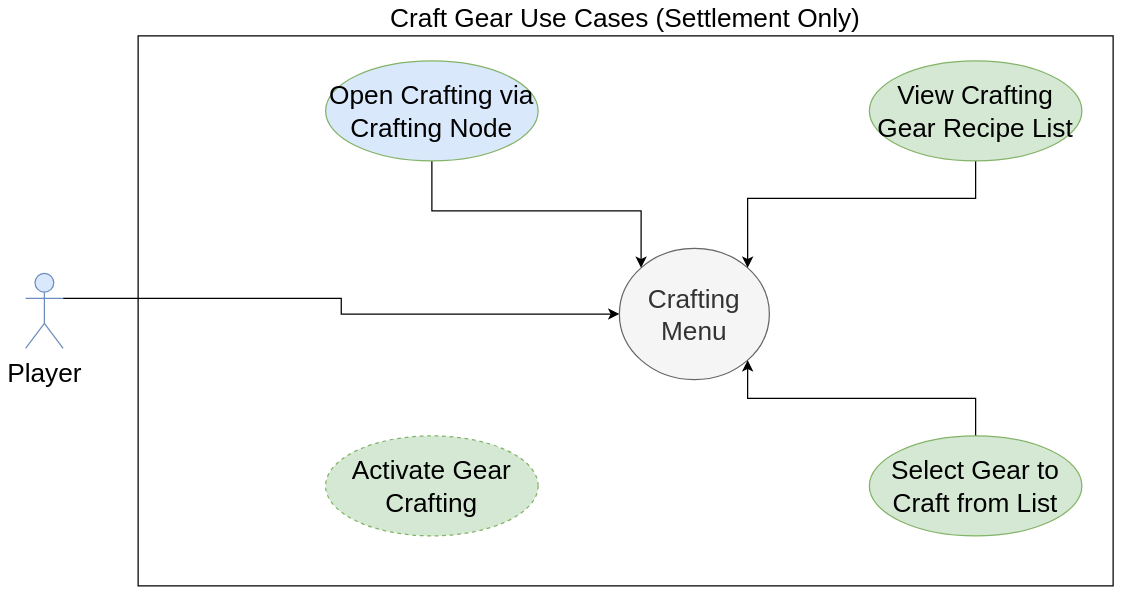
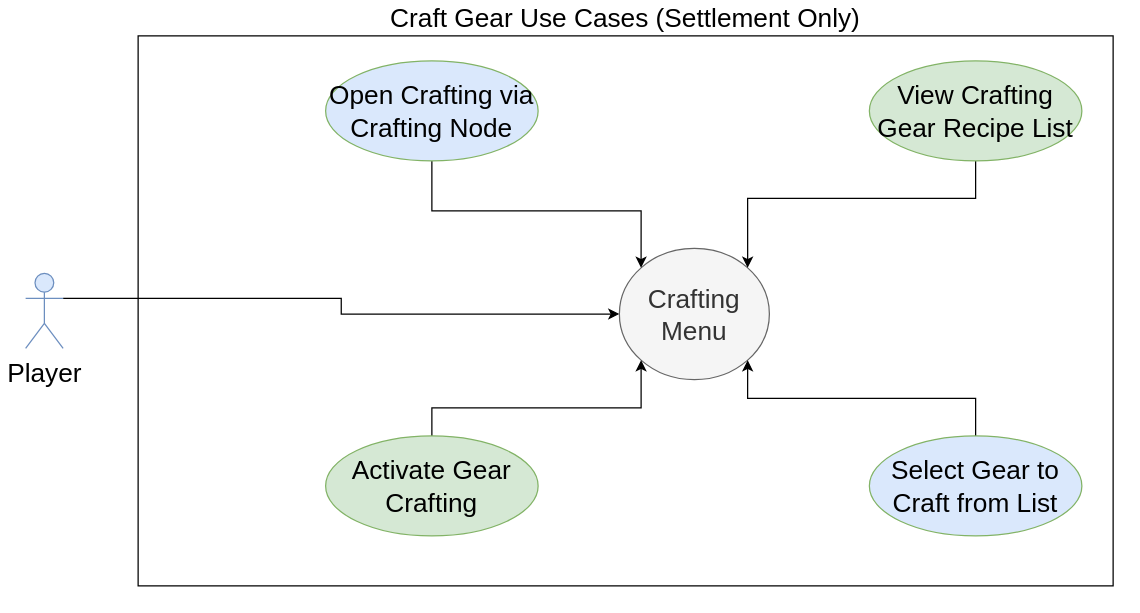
edge "Activate Gear Crafting" -> "Crafting Menu": added
node "Activate Gear Crafting": style dashed -> solid
node "Select Gear to Craft from List": fillcolor #d5e8d4 -> #dae8fc
